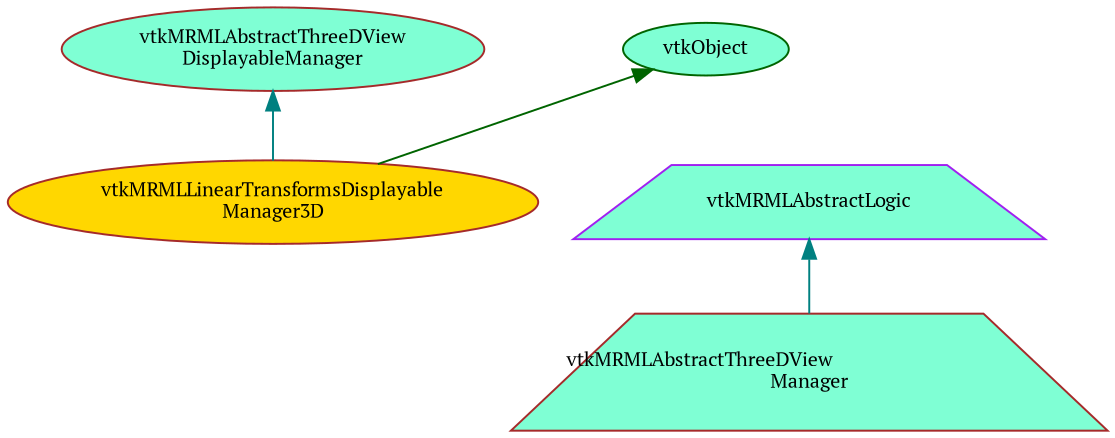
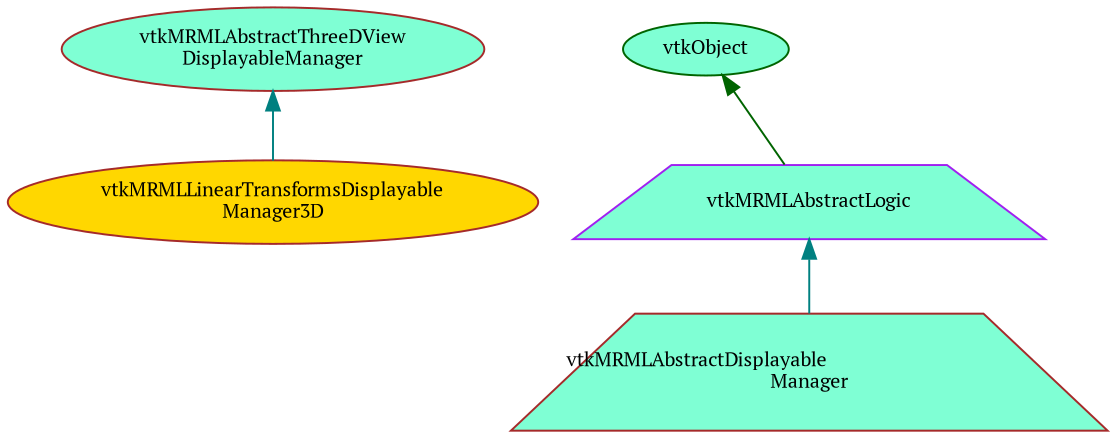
edge "vtkMRMLLinearTransformsDisplayable Manager3D" -> "vtkObject": now "vtkMRMLAbstractLogic" -> "vtkObject"
node "vtkMRMLAbstractThreeDView Manager": label "vtkMRMLAbstractThreeDView Manager" -> "vtkMRMLAbstractDisplayable Manager"
